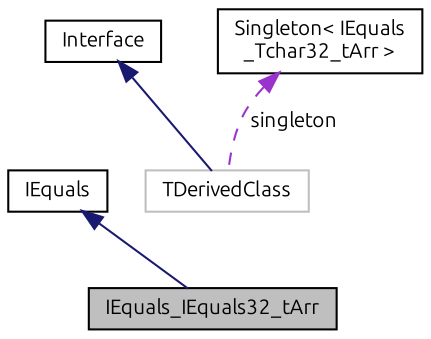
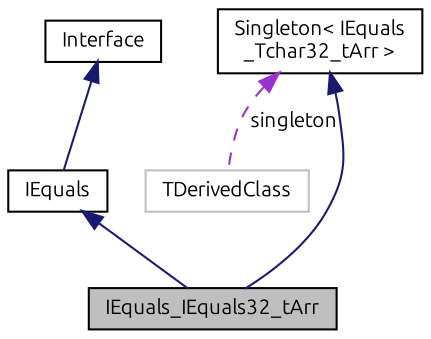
edge "TDerivedClass" -> "Interface": now "IEquals" -> "Interface"
edge "IEquals_IEquals32_tArr" -> "Singleton< IEquals _Tchar32_tArr >": added
